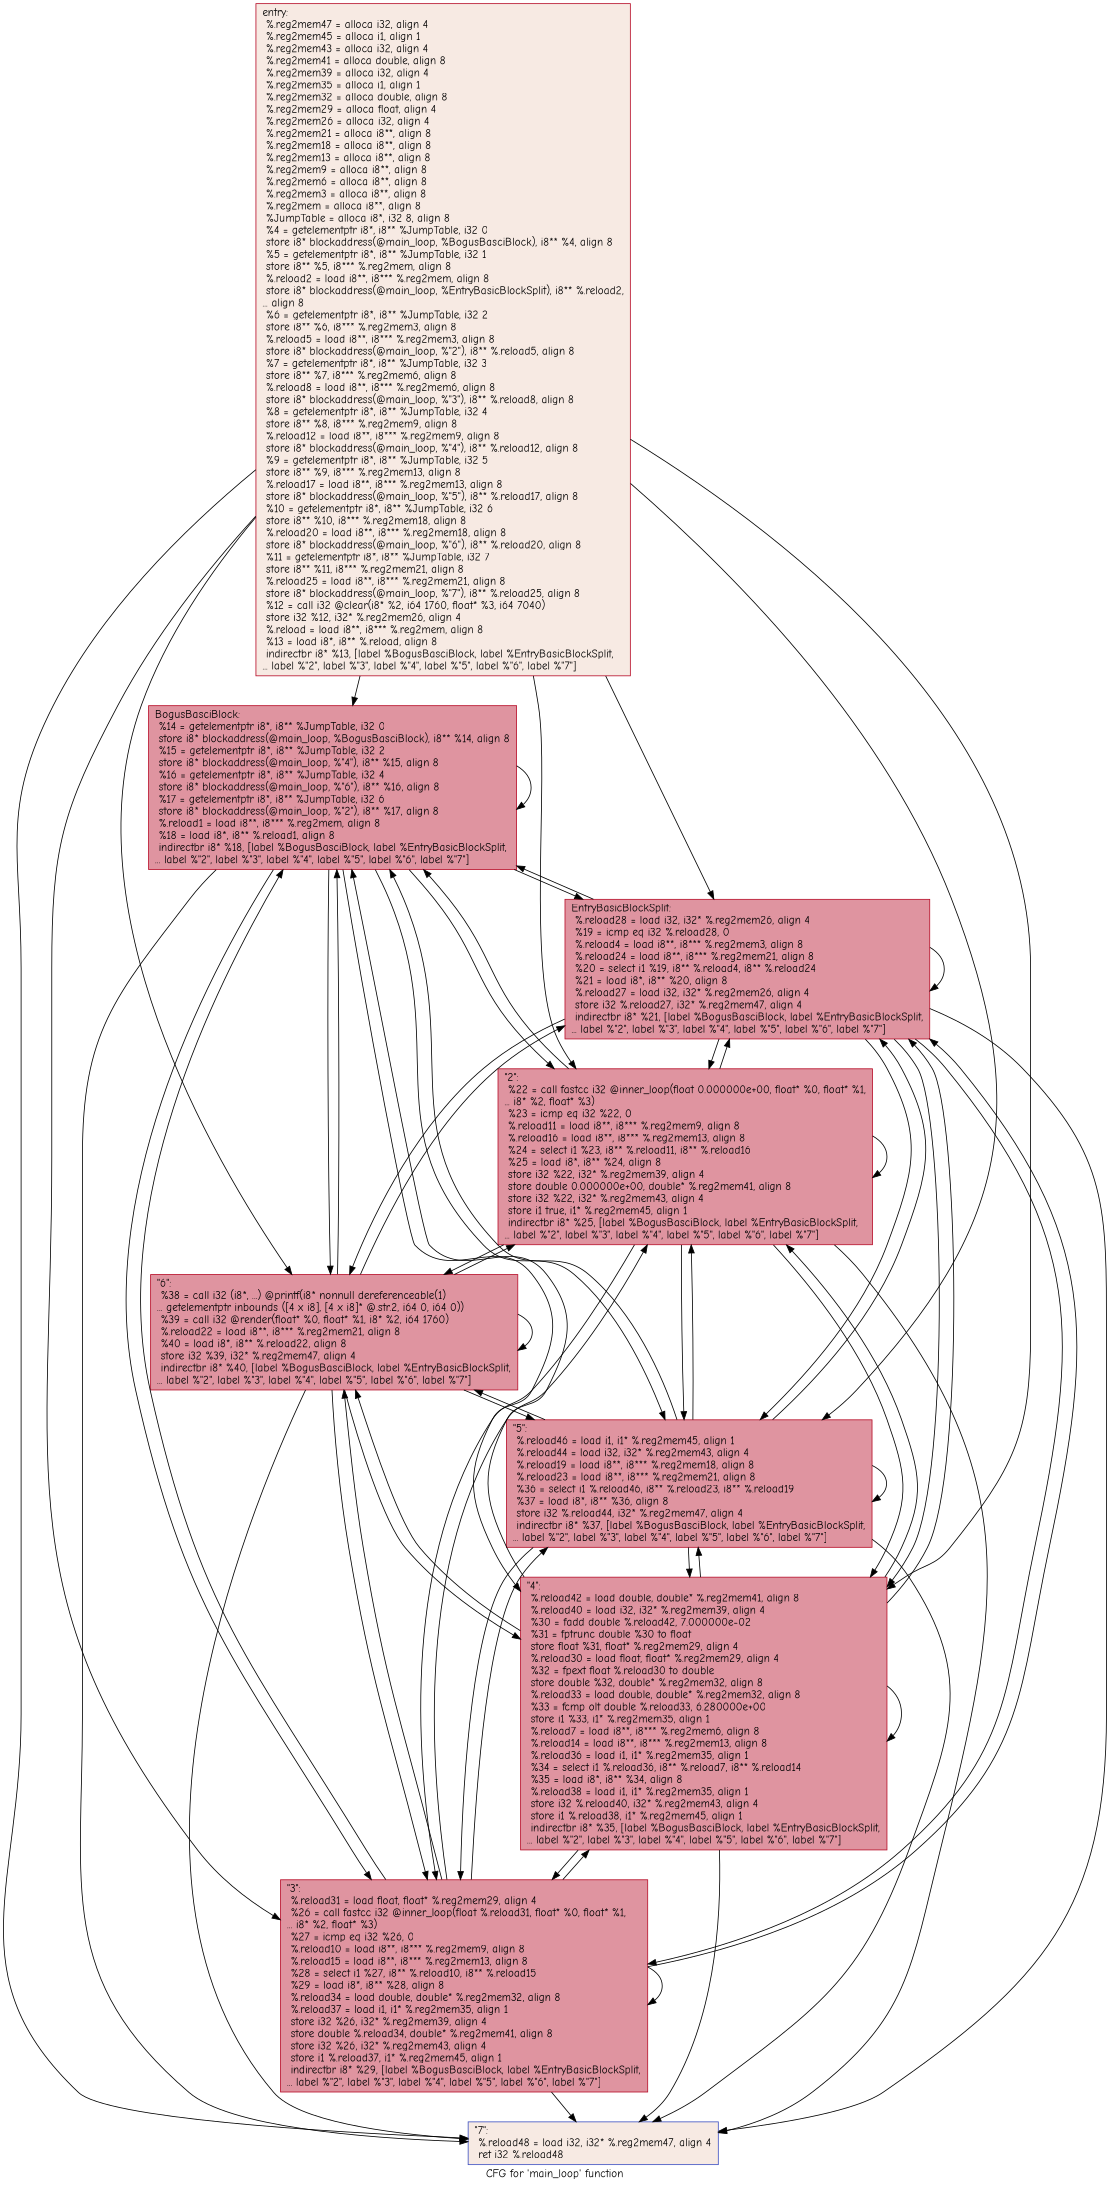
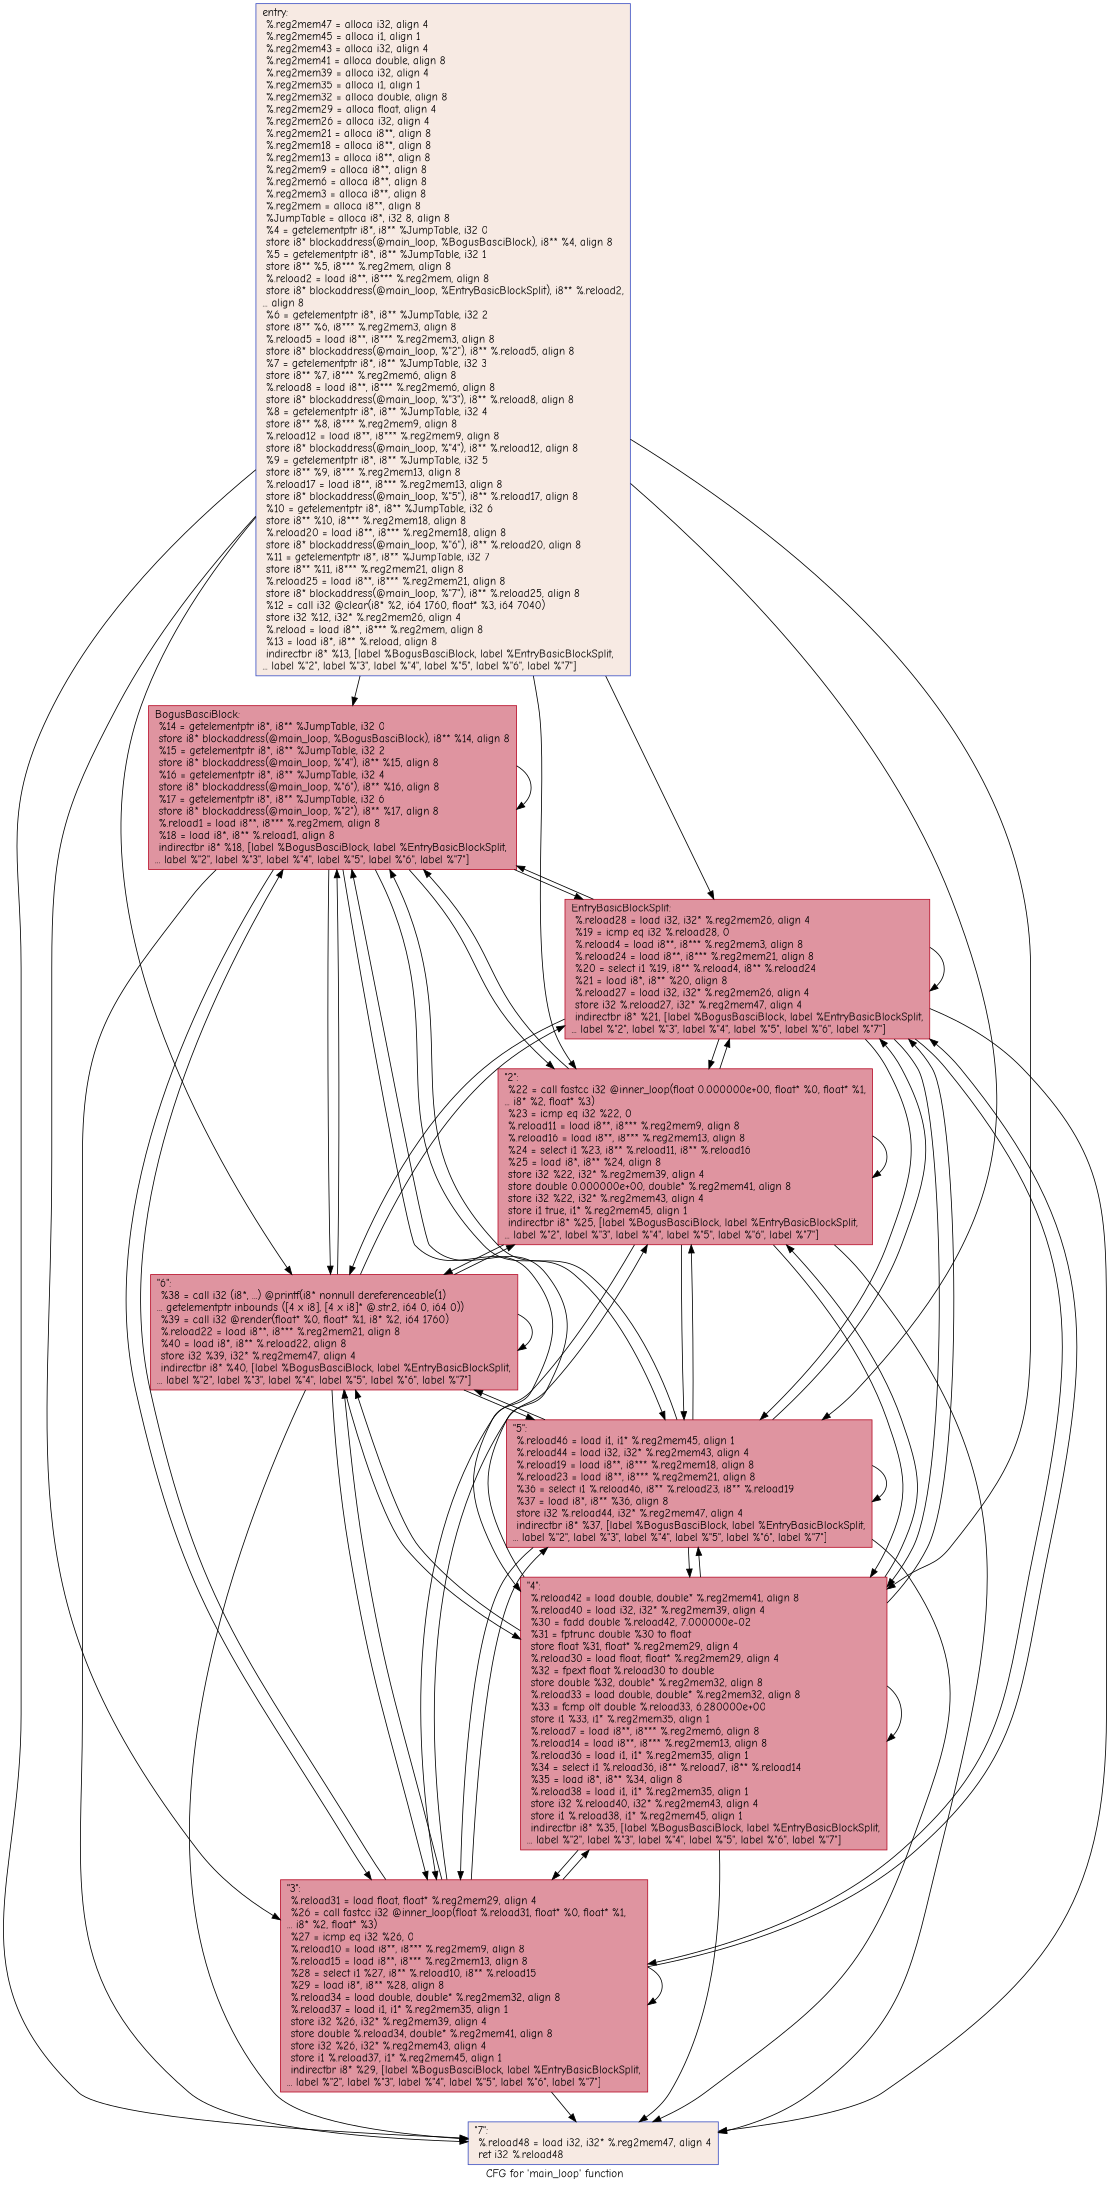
node "entry:": color #b70d28ff -> #3d50c3ff
